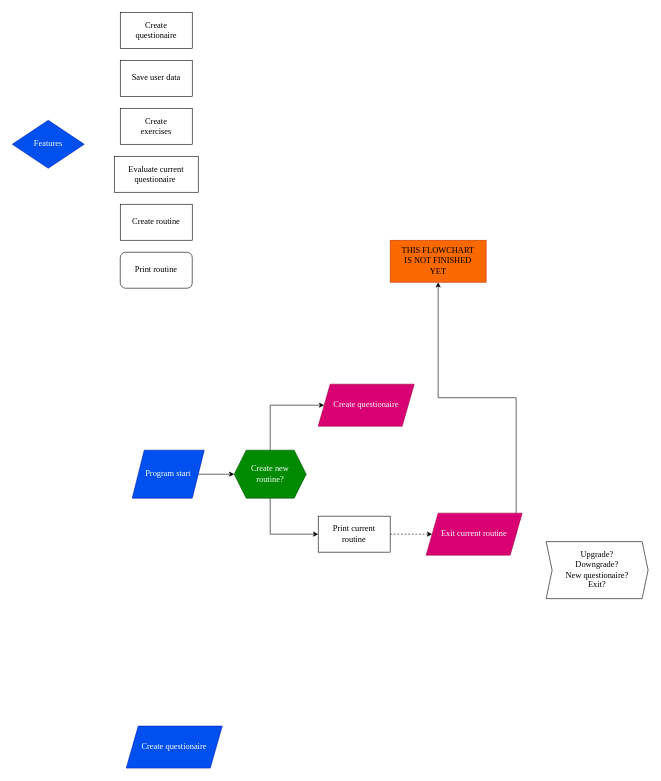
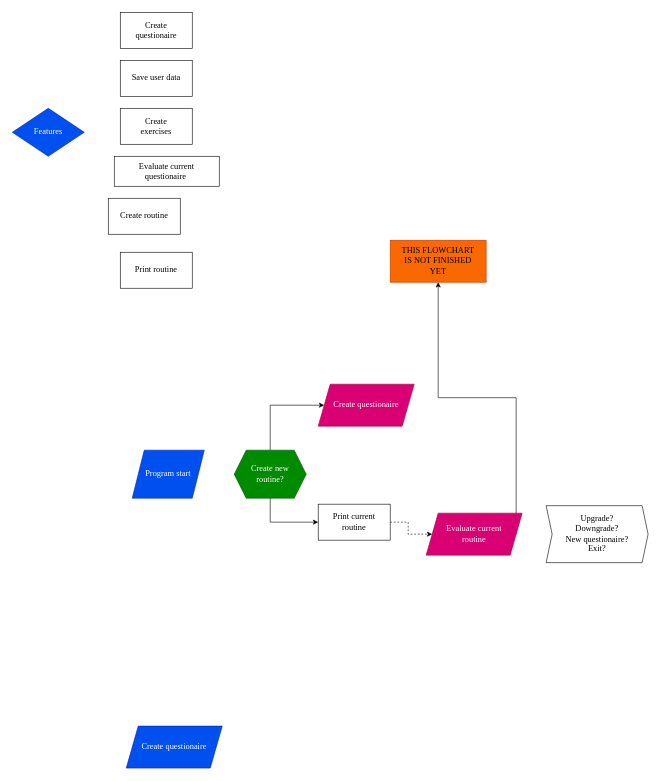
node "Features": moved (48, 144) -> (48, 132)
node "Evaluate current questionaire": size 84x36 -> 105x30
node "Create routine": moved (156, 222) -> (144, 216)
node "Print routine": shape rounded rectangle -> rectangle
edge "Program start" -> "Create new routine?": removed
node "Print current routine": moved (354, 534) -> (354, 522)
node "Exit current routine": label "Exit current routine" -> "Evaluate current routine"
node "Upgrade? Downgrade? New questionaire? Exit?": moved (597, 570) -> (597, 534)
